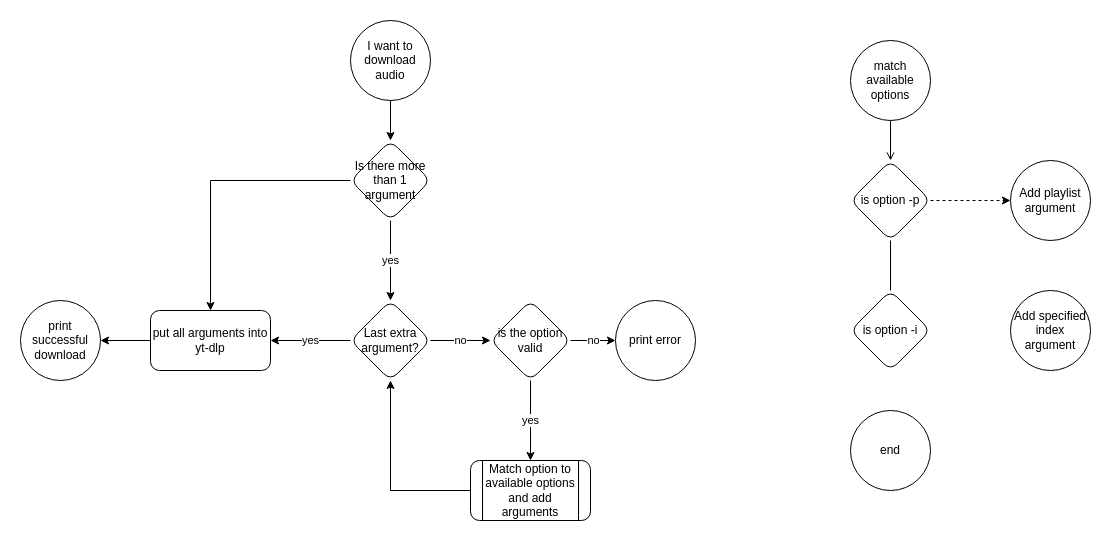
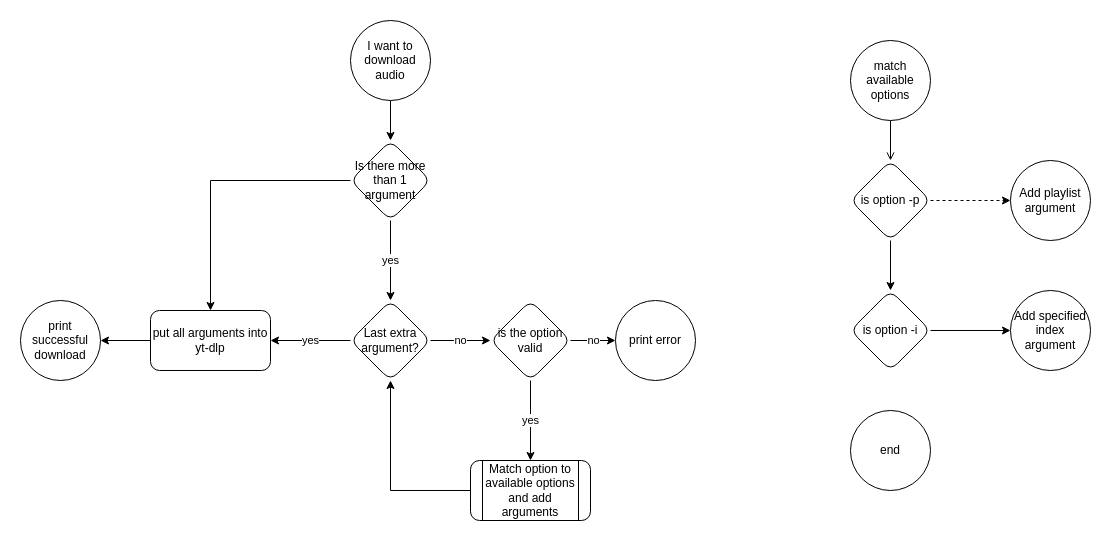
edge "is option -p" -- "is option -i": arrowhead none -> classic
edge "is option -i" -> "Add specified index argument": added
